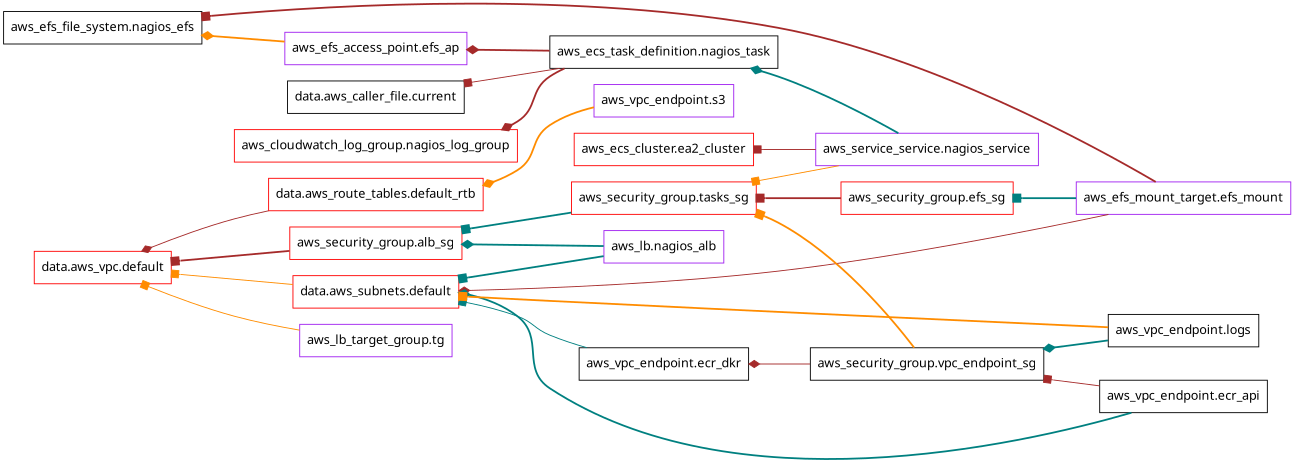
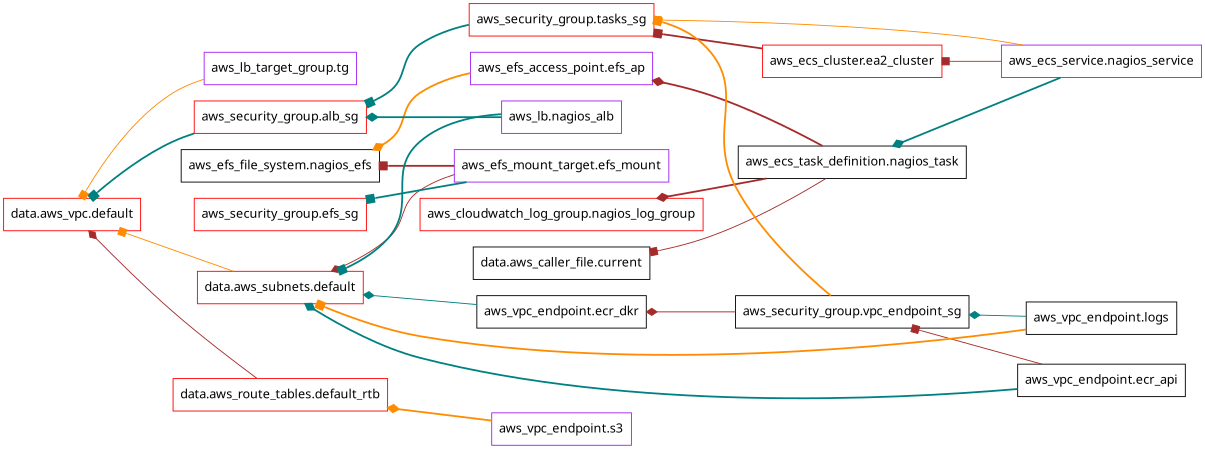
node "aws_service_service.nagios_service": label "aws_service_service.nagios_service" -> "aws_ecs_service.nagios_service"
edge "aws_security_group.efs_sg" -> "aws_security_group.tasks_sg": now "aws_ecs_cluster.ea2_cluster" -> "aws_security_group.tasks_sg"
edge "aws_security_group.alb_sg" -> "data.aws_vpc.default": color brown -> teal
edge "aws_vpc_endpoint.ecr_dkr" -> "data.aws_subnets.default": arrowhead box -> diamond
edge "aws_vpc_endpoint.logs" -> "aws_security_group.vpc_endpoint_sg": style bold -> solid
